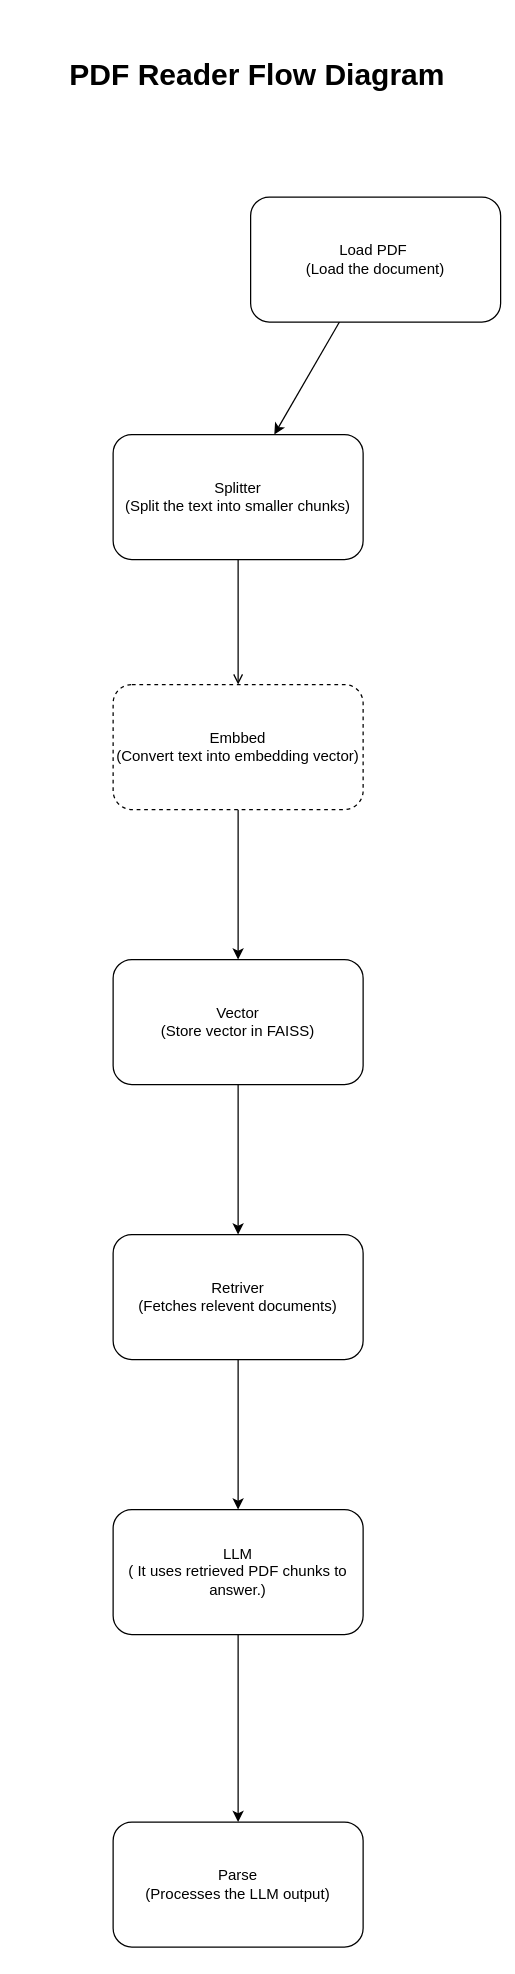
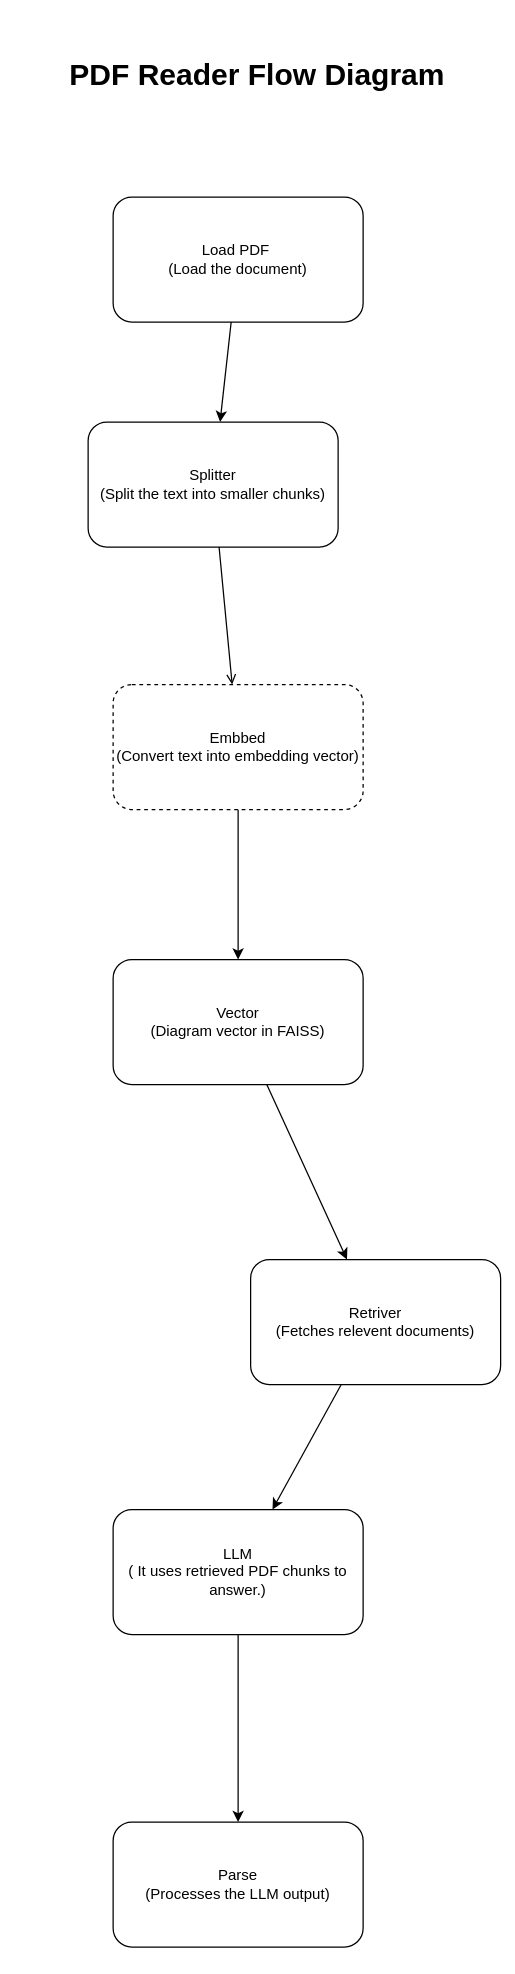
node "Load PDF (Load the document)": moved (376, 259) -> (238, 259)
node "Splitter (Split the text into smaller chunks)": moved (238, 497) -> (213, 484)
node "Vector (Store vector in FAISS)": label "Vector (Store vector in FAISS)" -> "Vector (Diagram vector in FAISS)"
node "Retriver (Fetches relevent documents)": moved (238, 1297) -> (376, 1322)
